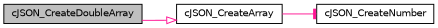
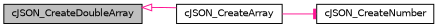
edge "cJSON_CreateDoubleArray" -> "cJSON_CreateArray": reversed
